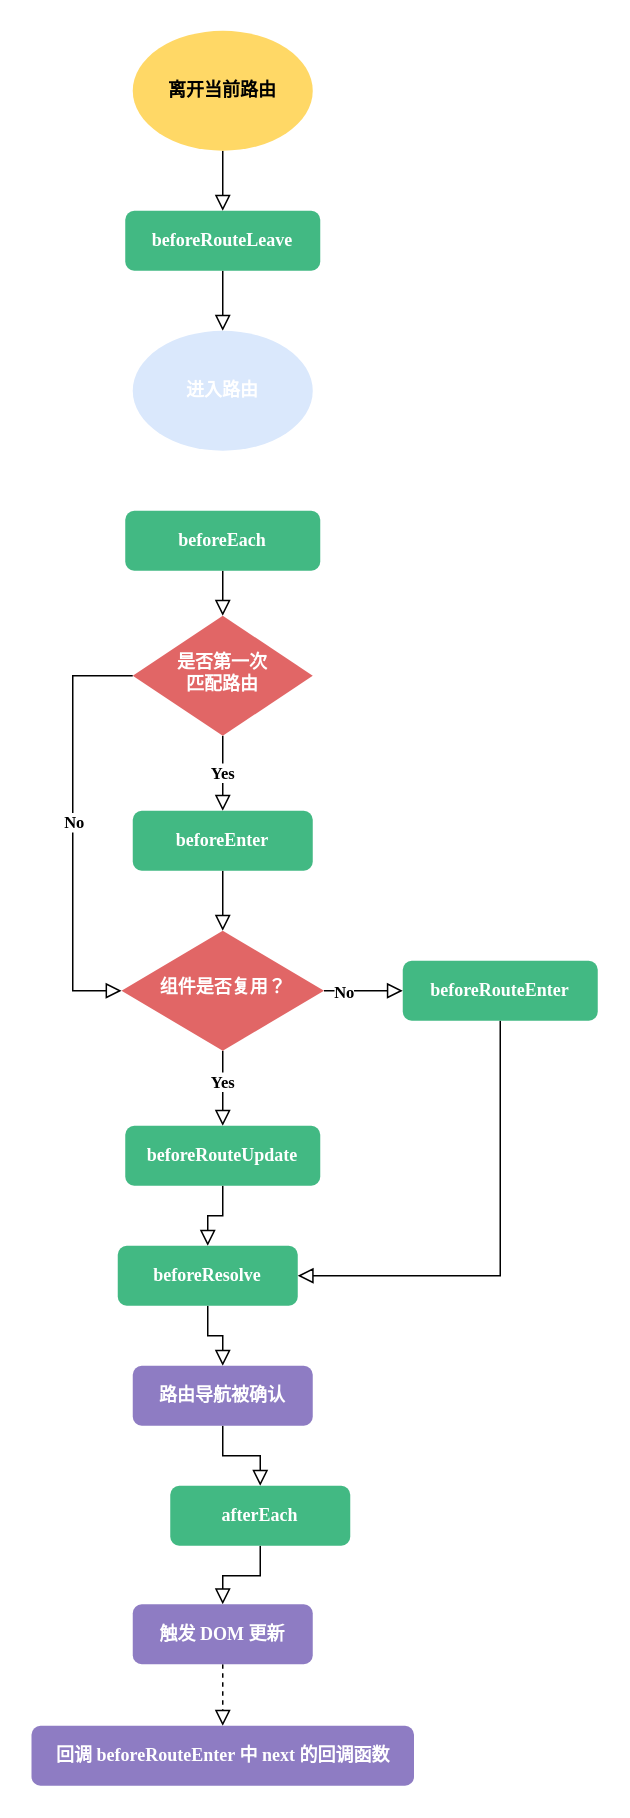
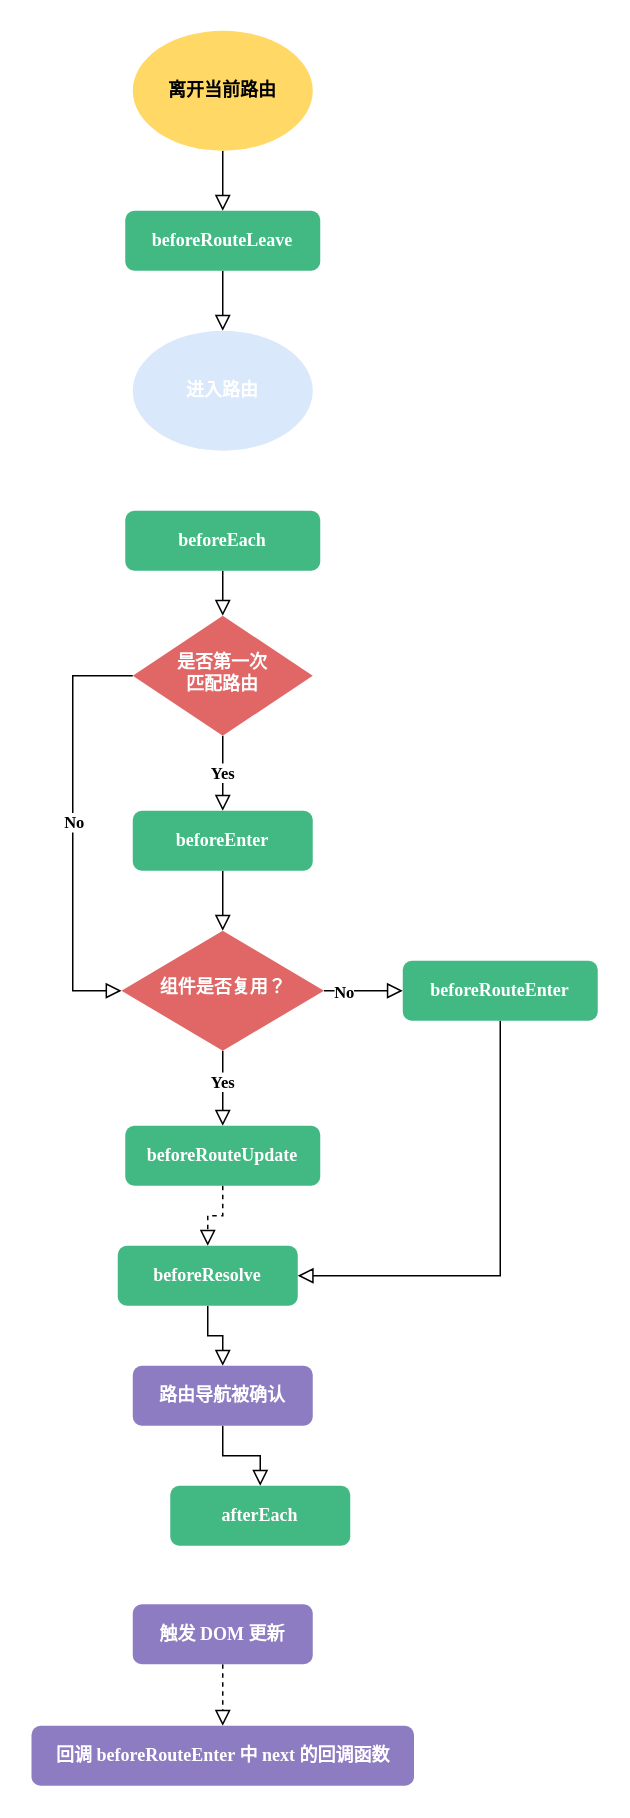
edge "beforeRouteUpdate" -> "beforeResolve": style solid -> dashed
edge "afterEach" -> "触发 DOM 更新": removed
